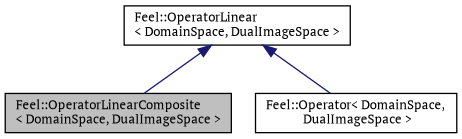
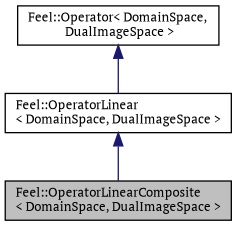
edge "Feel::Operator< DomainSpace, DualImageSpace >" -> "Feel::OperatorLinear < DomainSpace, DualImageSpace >": reversed
